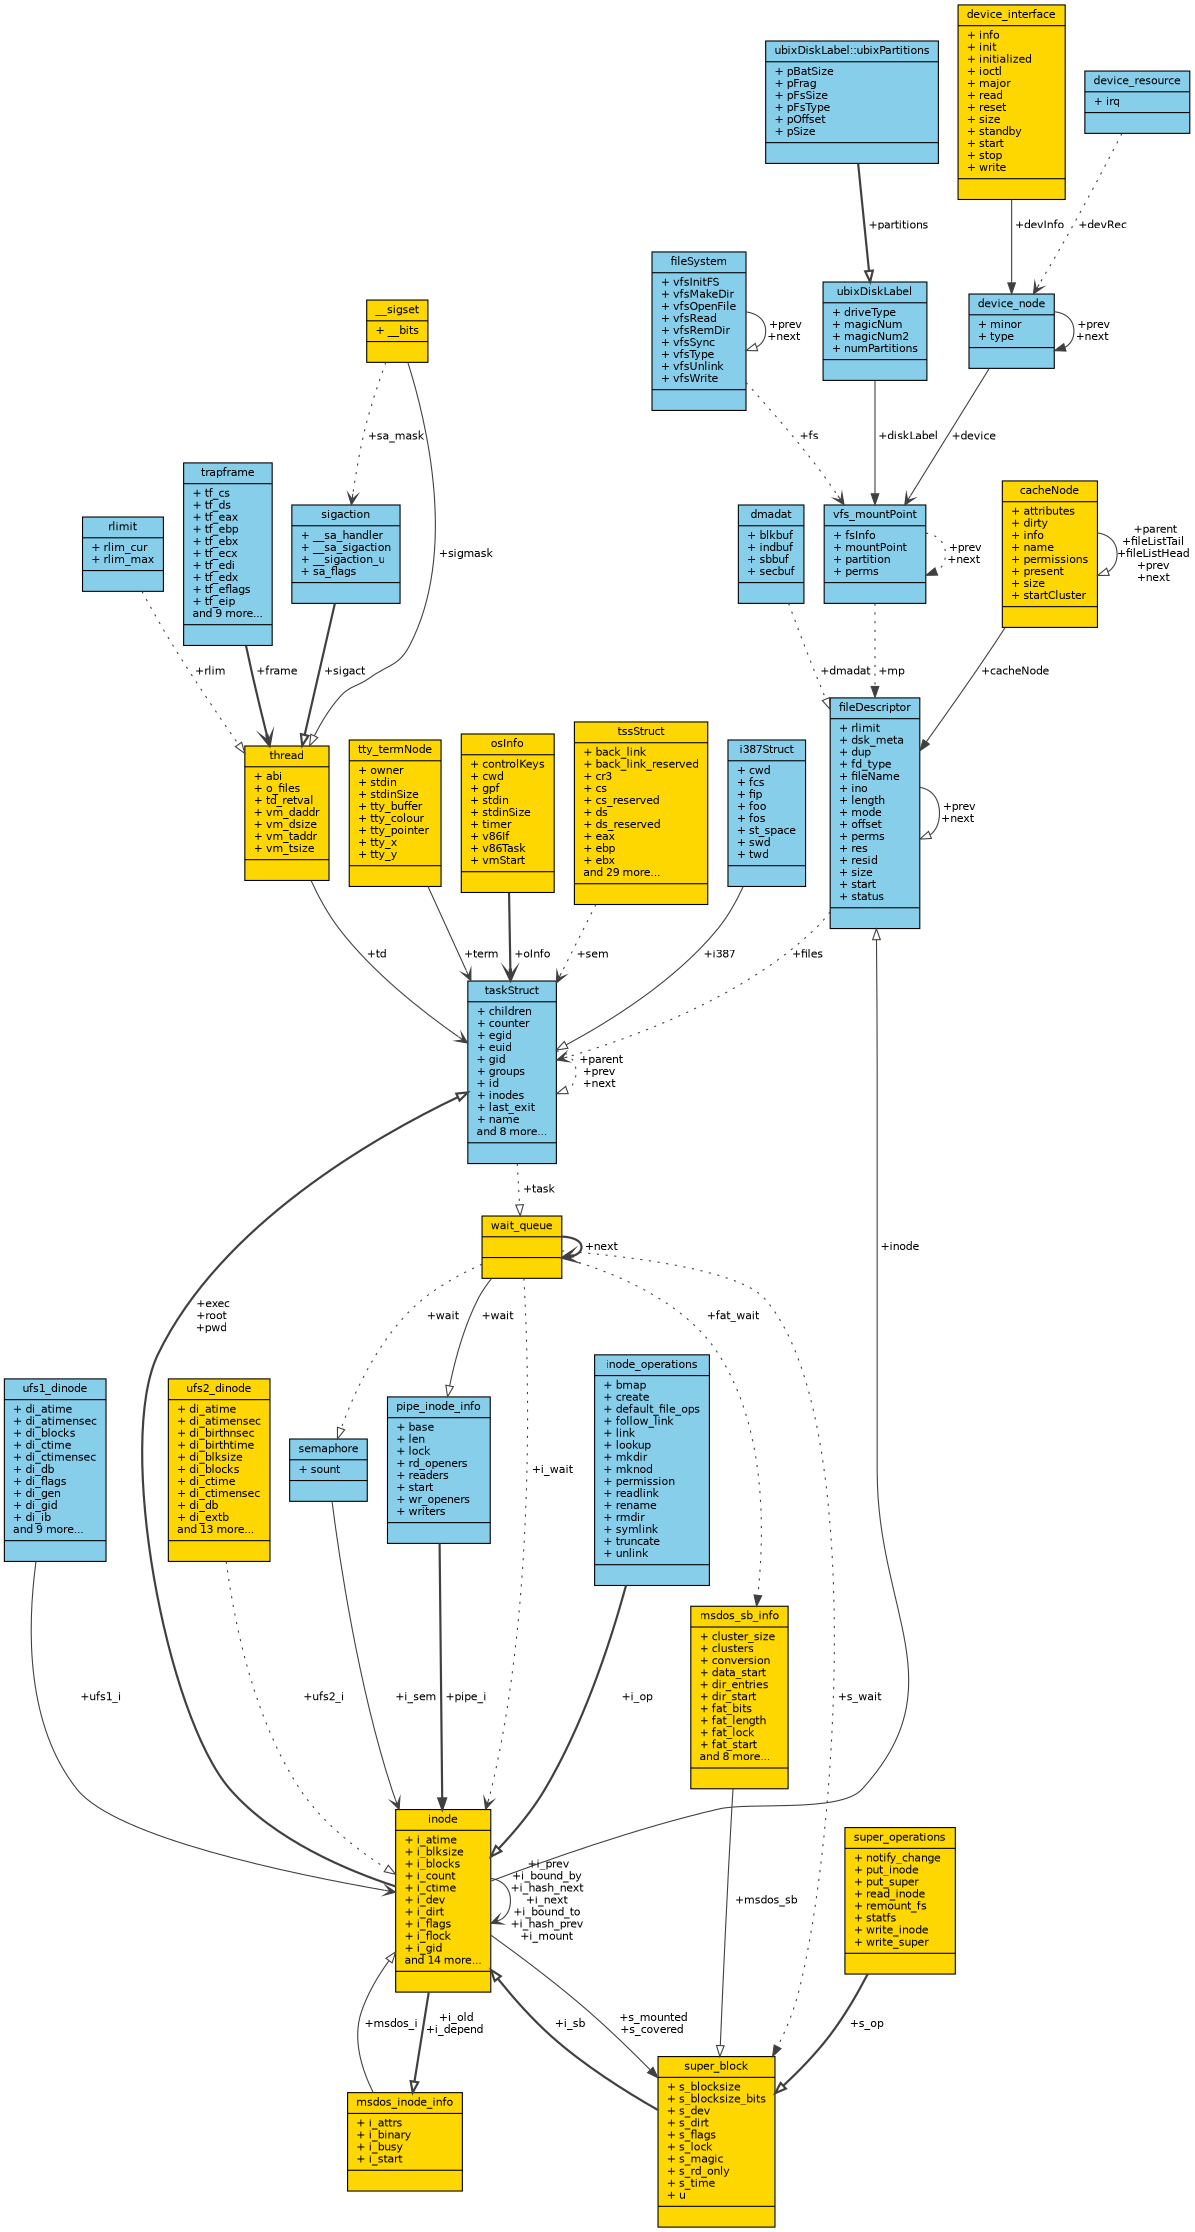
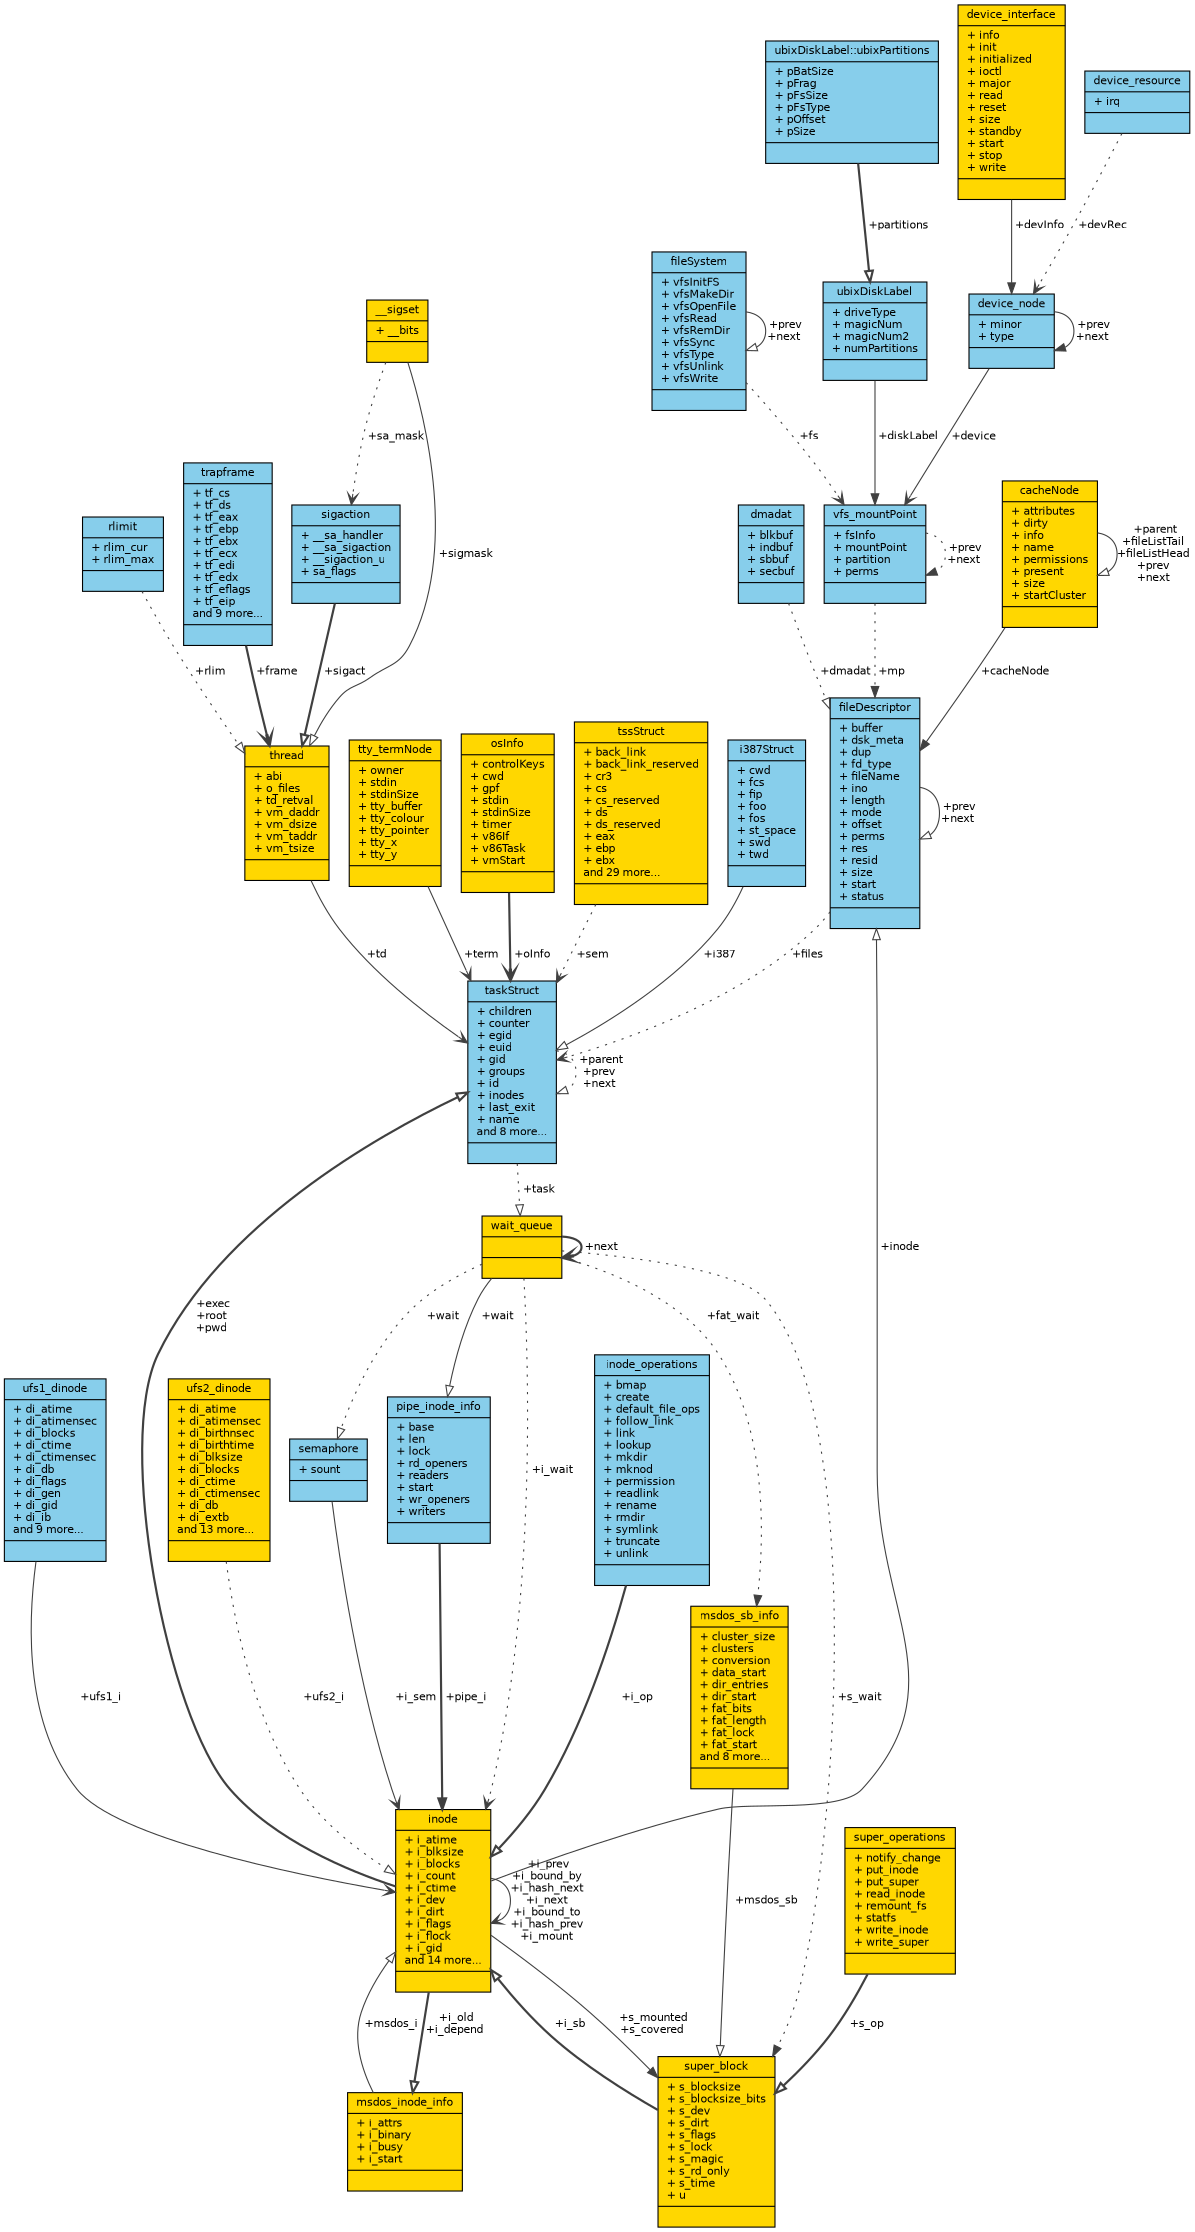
node "fileDescriptor": text "+ rlimit" -> "+ buffer"
